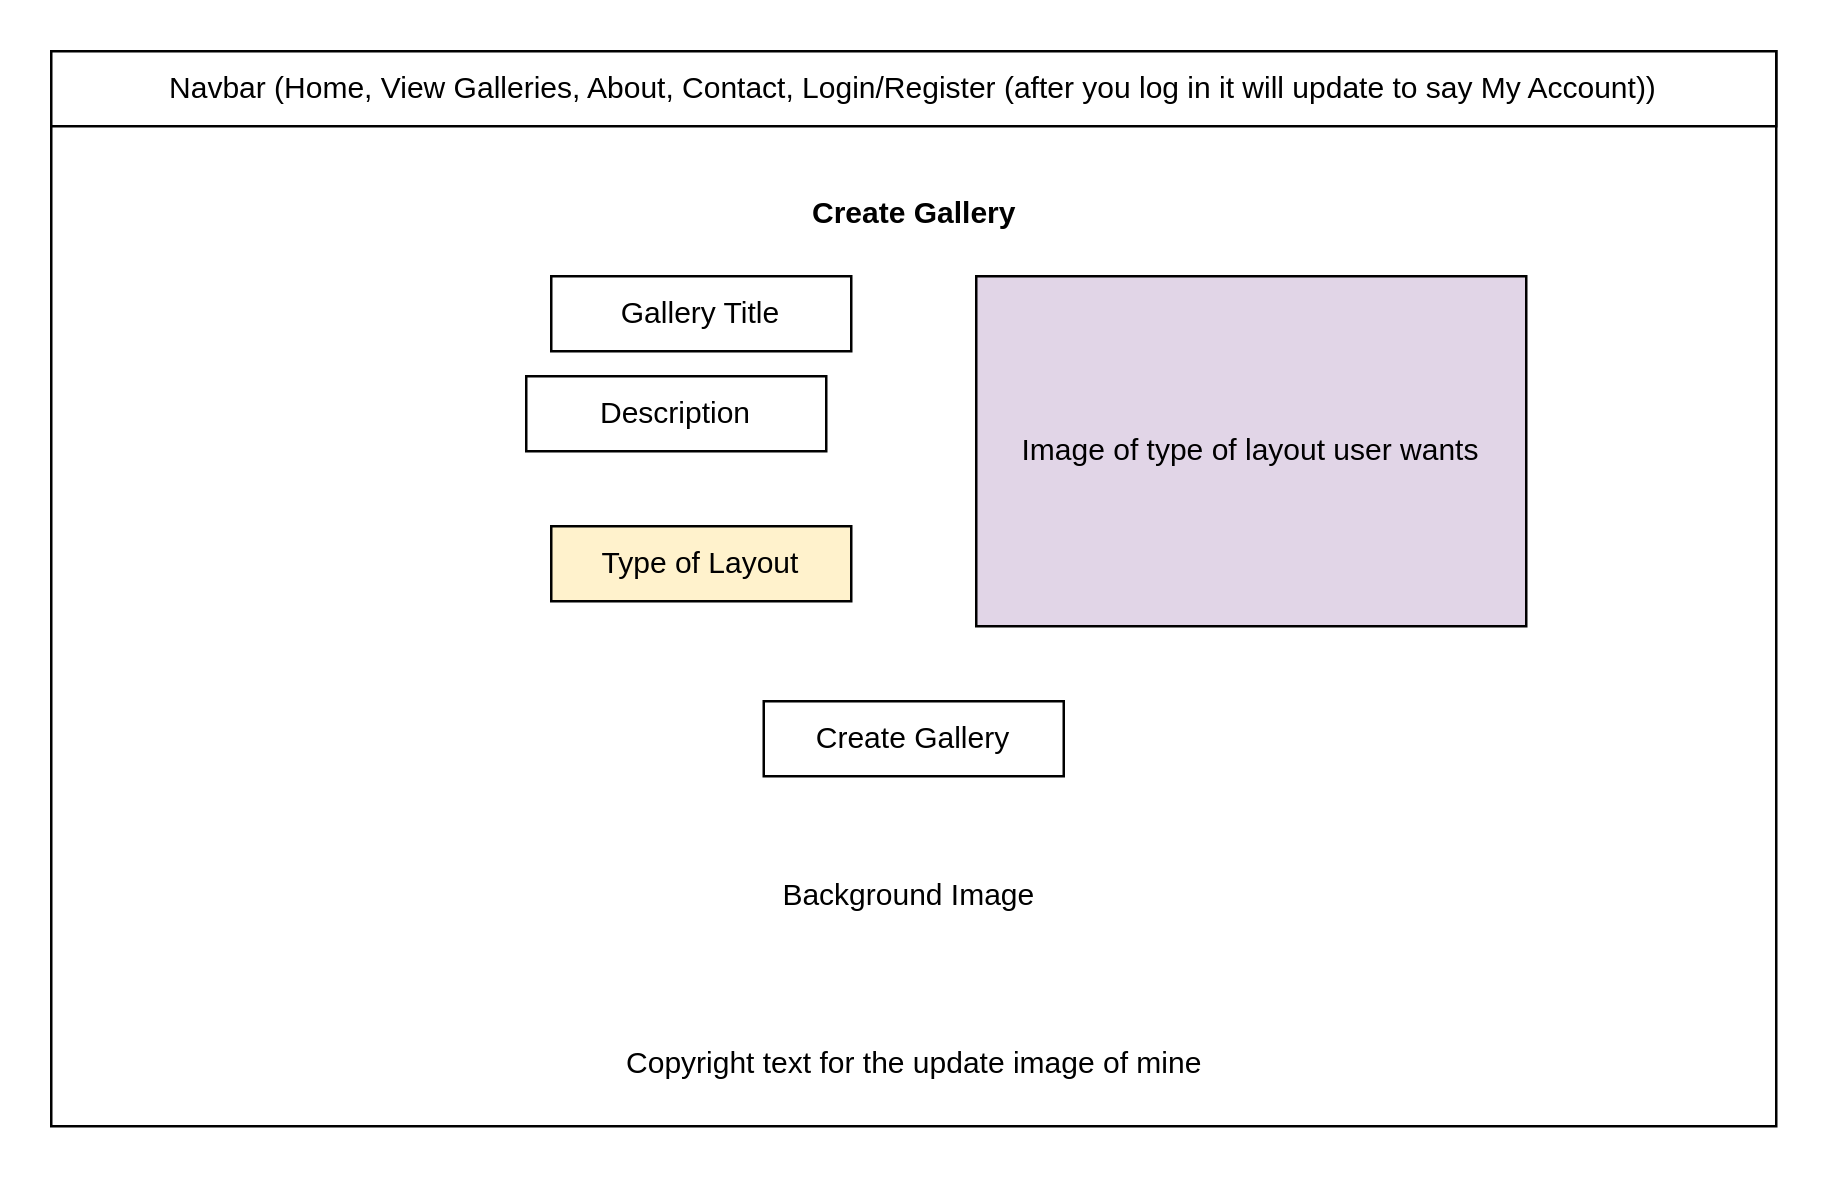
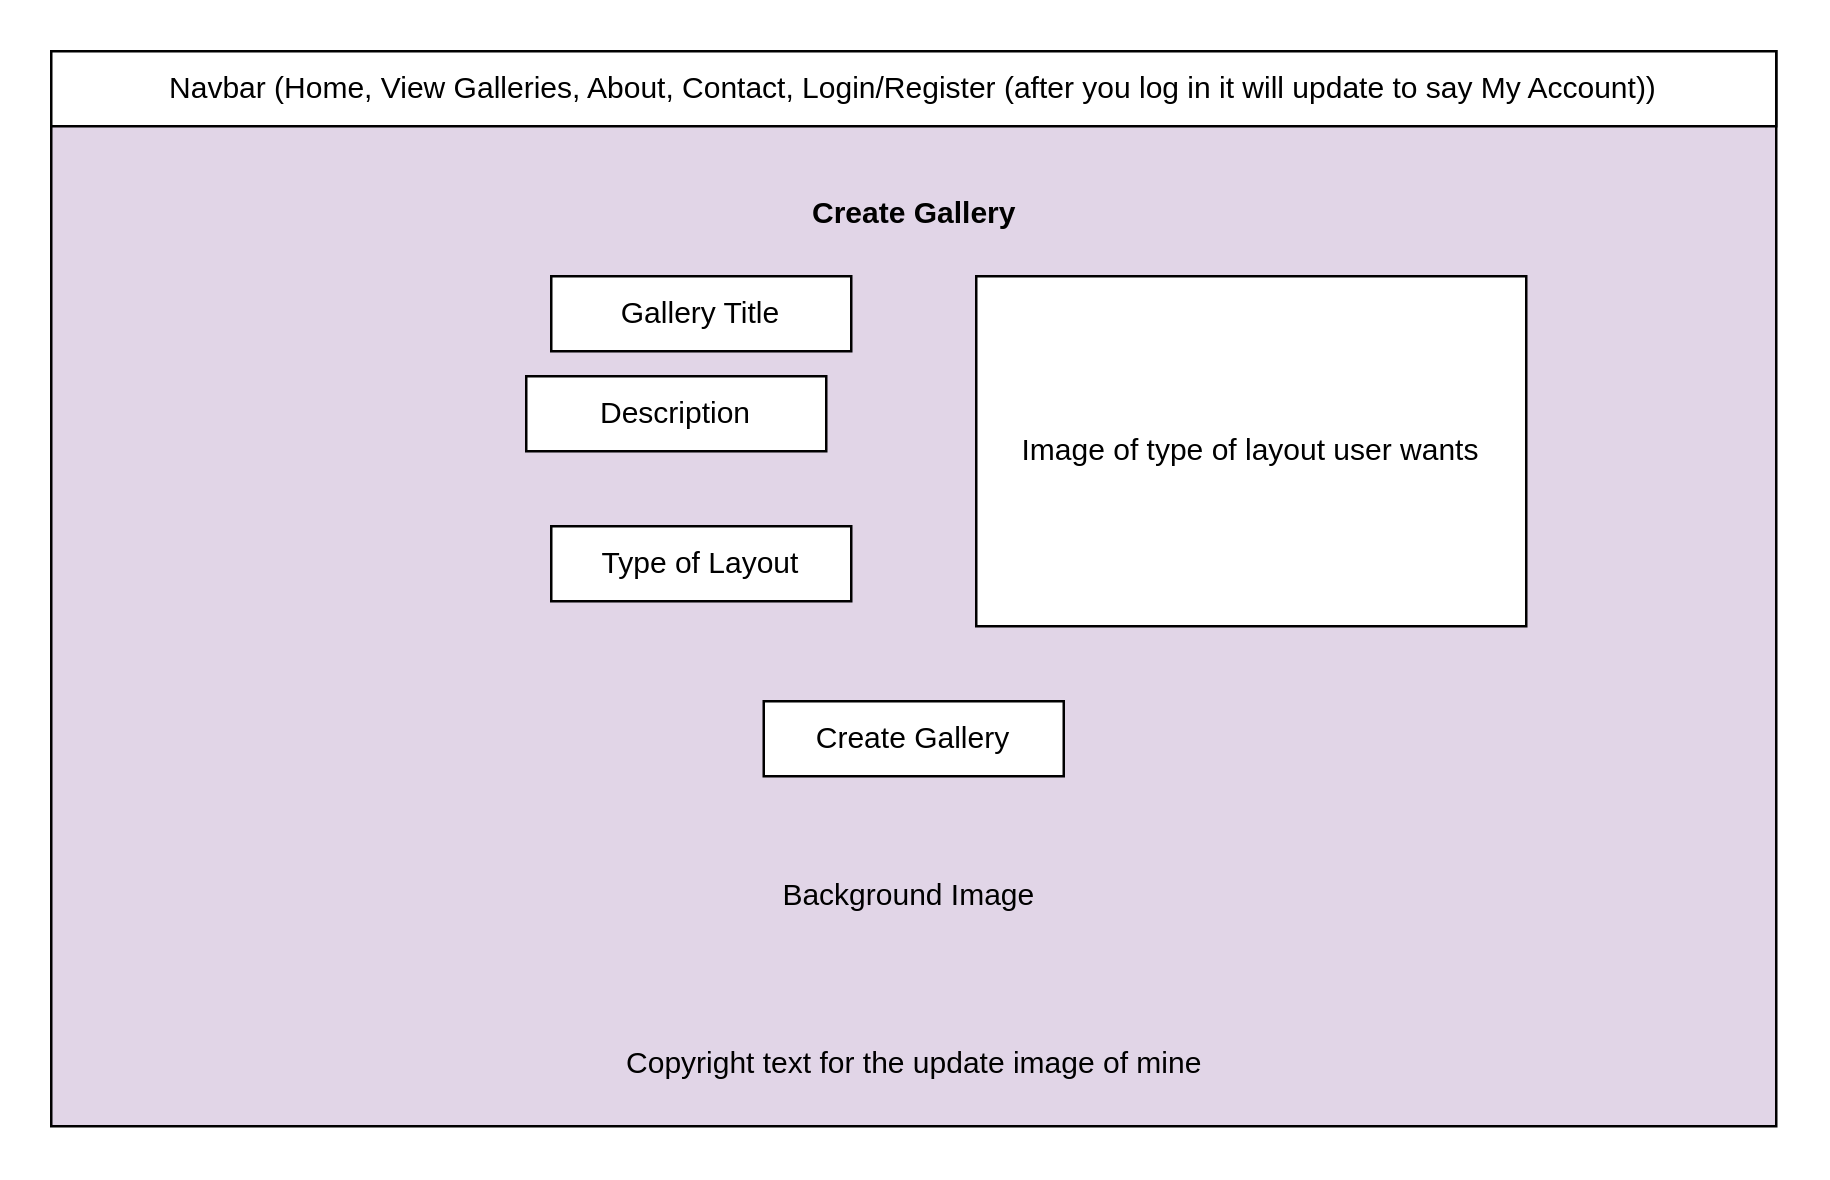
node "Image of type of layout user wants": fillcolor #e1d5e7 -> #ffffff
node "Type of Layout": fillcolor #fff2cc -> #ffffff
node "Background Image": fillcolor #ffffff -> #e1d5e7
